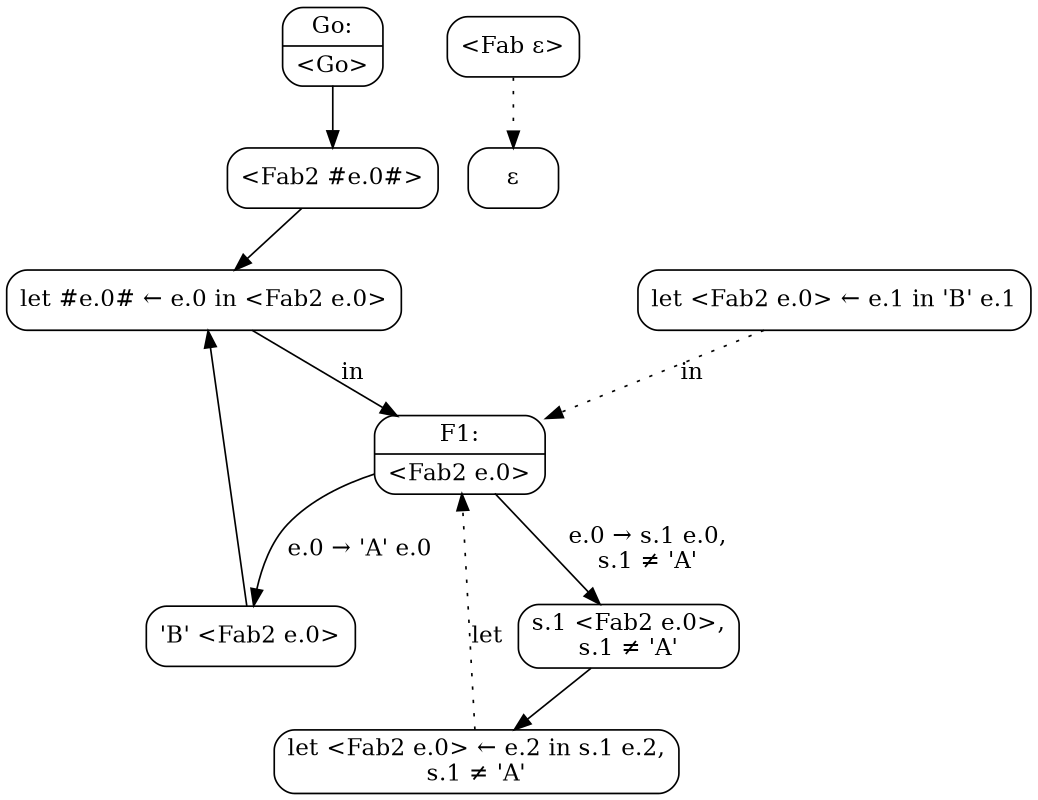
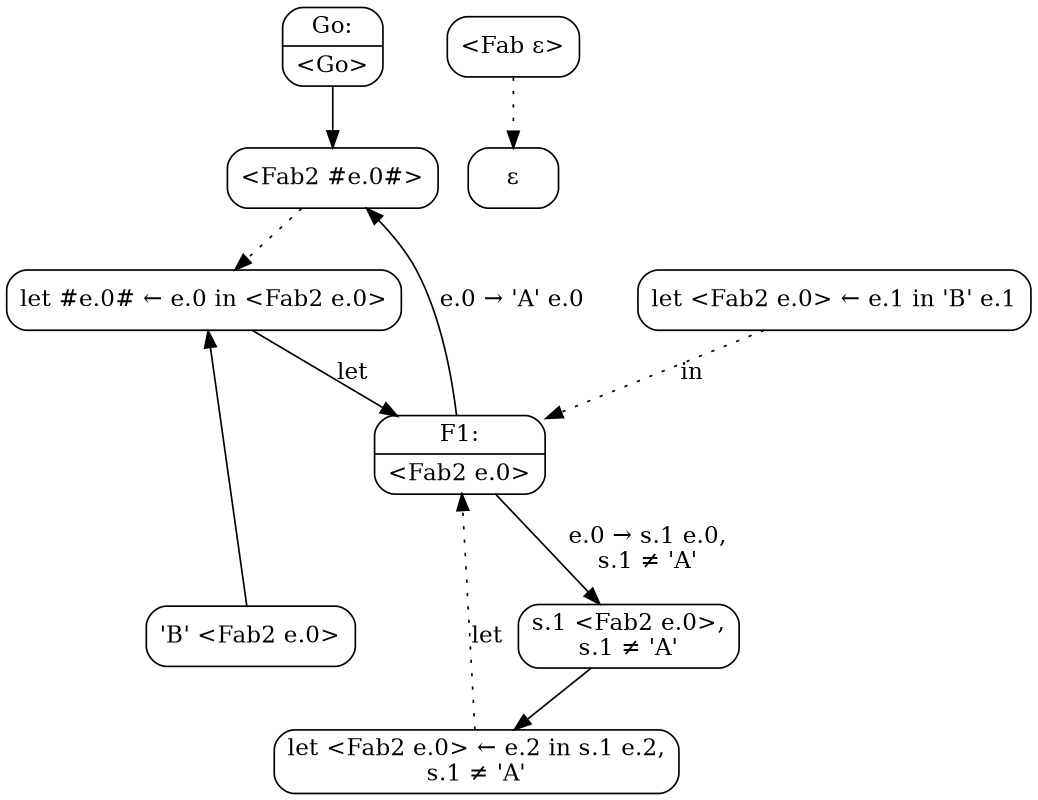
edge "<Fab2 #e.0#>" -> "let #e.0# ← e.0 in <Fab2 e.0>": style solid -> dotted
edge "let #e.0# ← e.0 in <Fab2 e.0>" -> "F1:": label "in" -> "let"
edge "F1:" -> "'B' <Fab2 e.0>": now "F1:" -> "<Fab2 #e.0#>"
